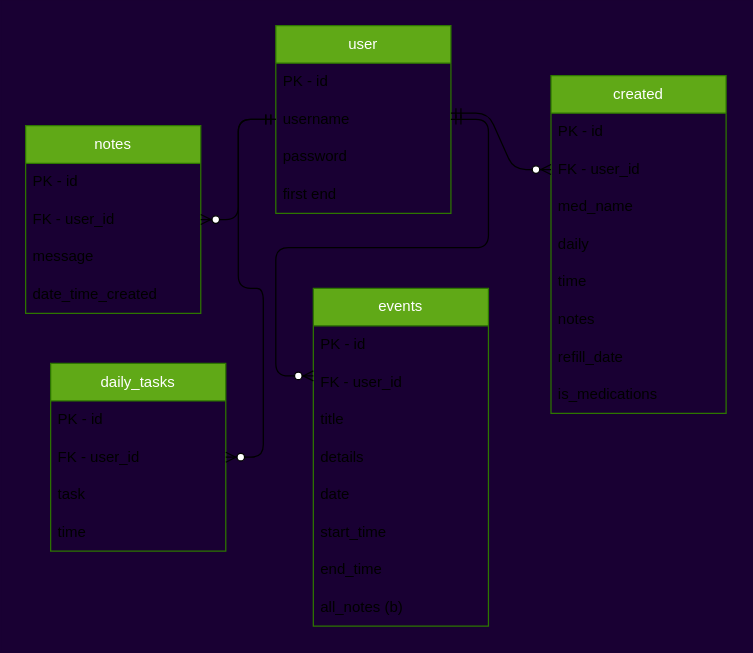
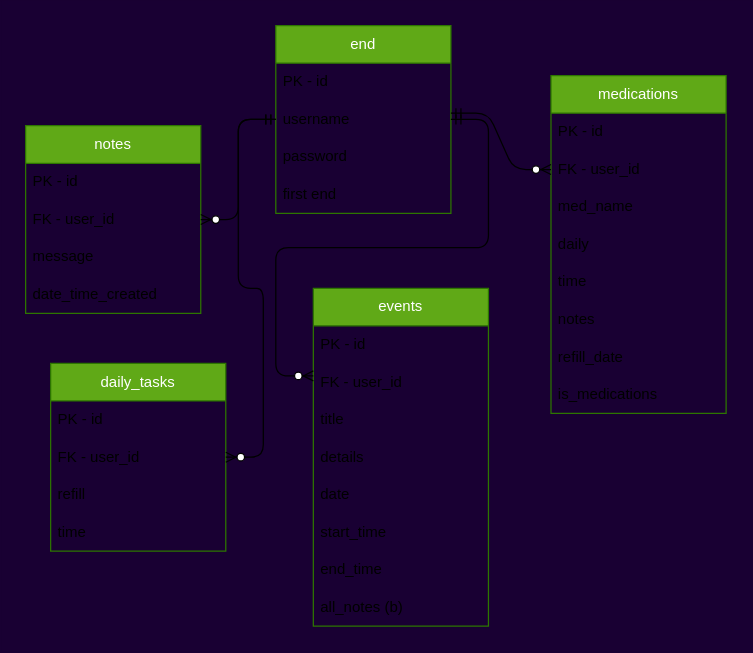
node "user": label "user" -> "end"
node "created": label "created" -> "medications"
node "task": label "task" -> "refill"
